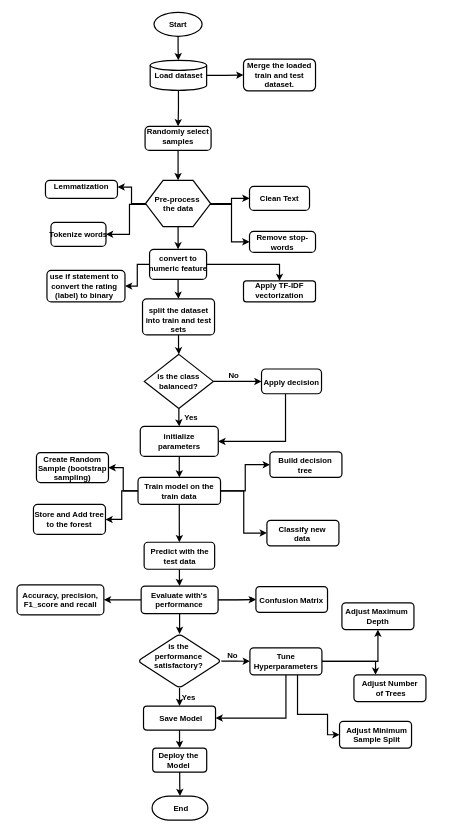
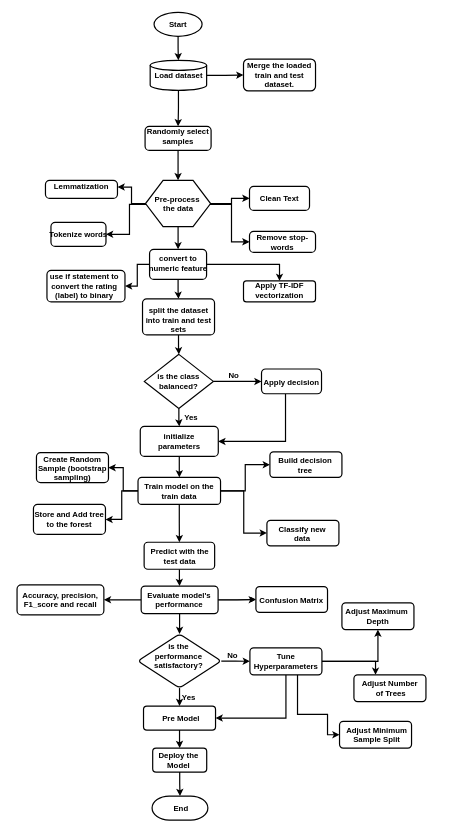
node "Evaluate with's performance": label "Evaluate with's performance" -> "Evaluate model's performance"
node "Save Model": label "Save Model" -> "Pre Model"
